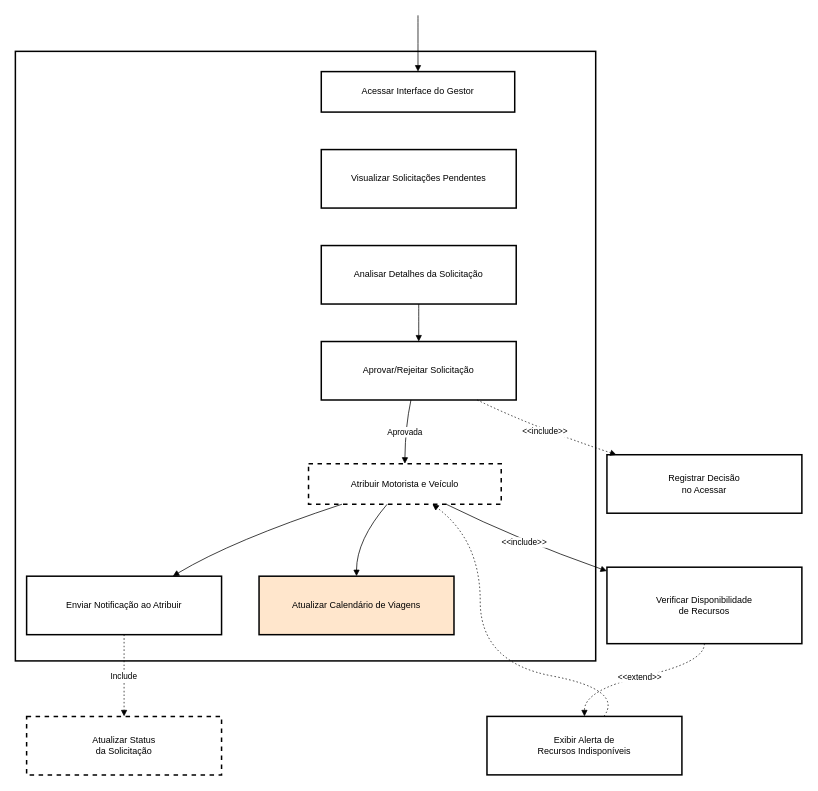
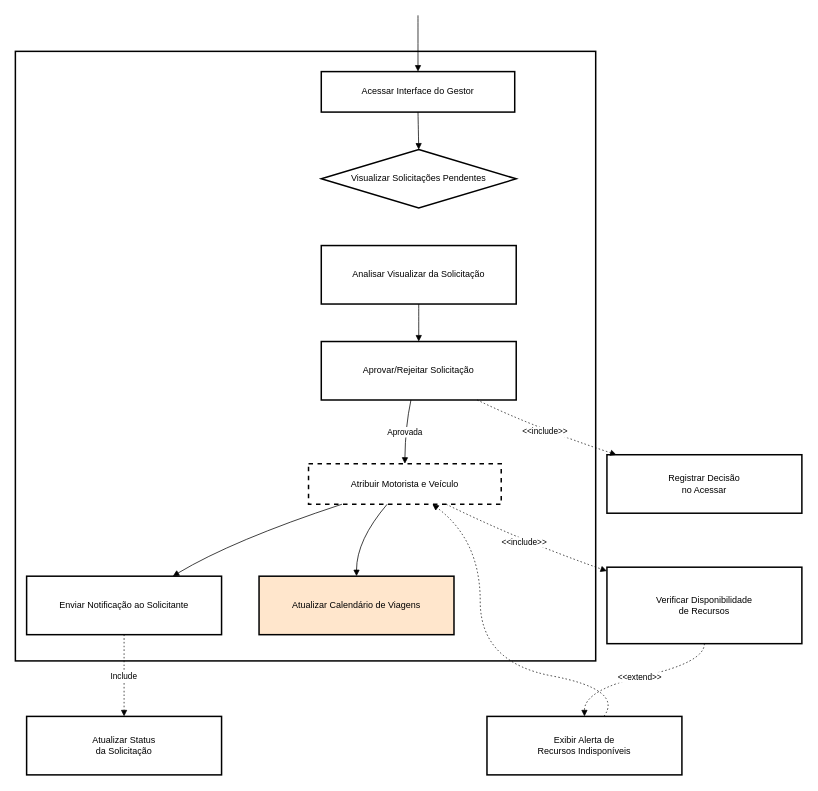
edge "Acessar Interface do Gestor" -> "Visualizar Solicitações Pendentes": added
node "Visualizar Solicitações Pendentes": shape rectangle -> diamond
node "Analisar Detalhes da Solicitação": label "Analisar Detalhes da Solicitação" -> "Analisar Visualizar da Solicitação"
edge "Atribuir Motorista e Veículo" -> "Verificar Disponibilidade de Recursos": style solid -> dashed
node "Enviar Notificação ao Atribuir": label "Enviar Notificação ao Atribuir" -> "Enviar Notificação ao Solicitante"
node "Atualizar Status da Solicitação": style dashed -> solid
